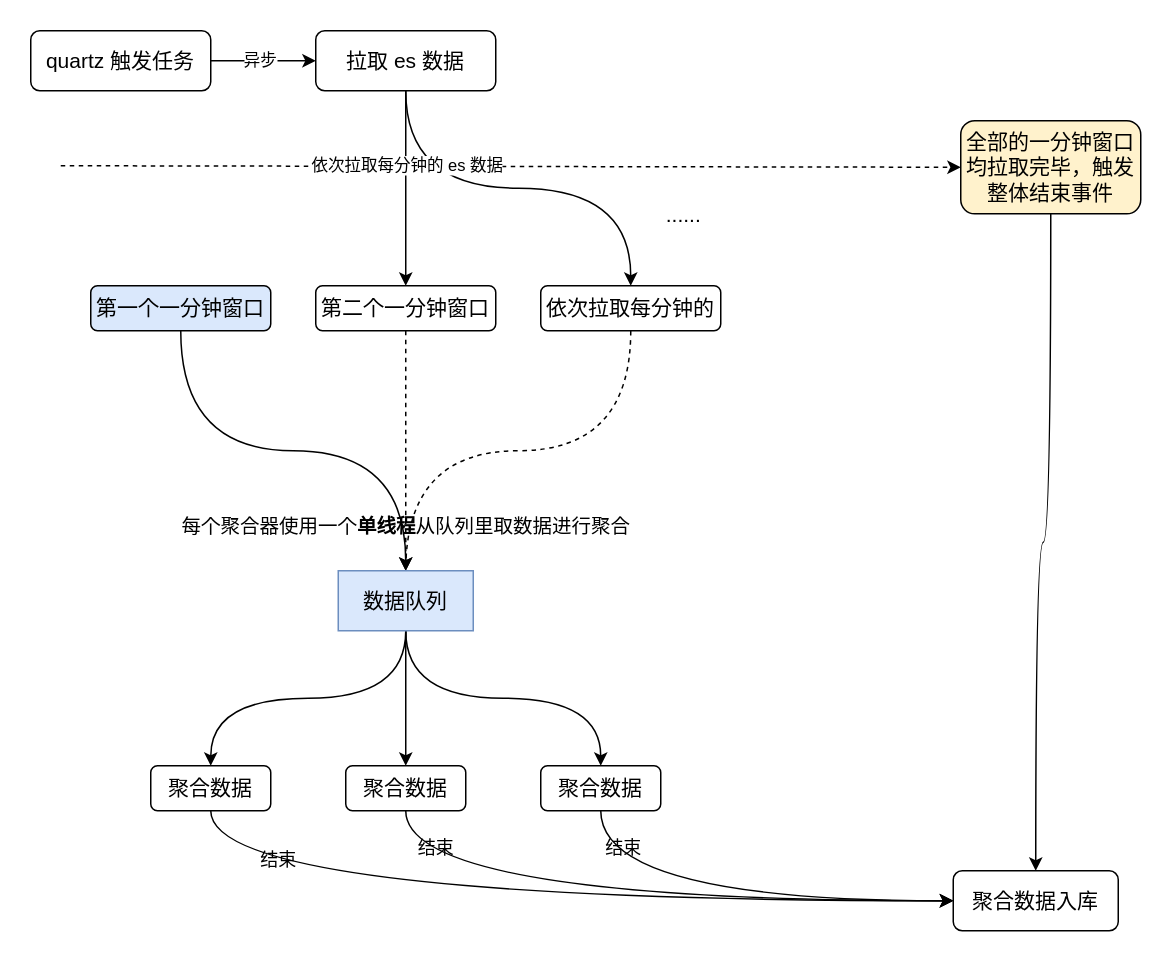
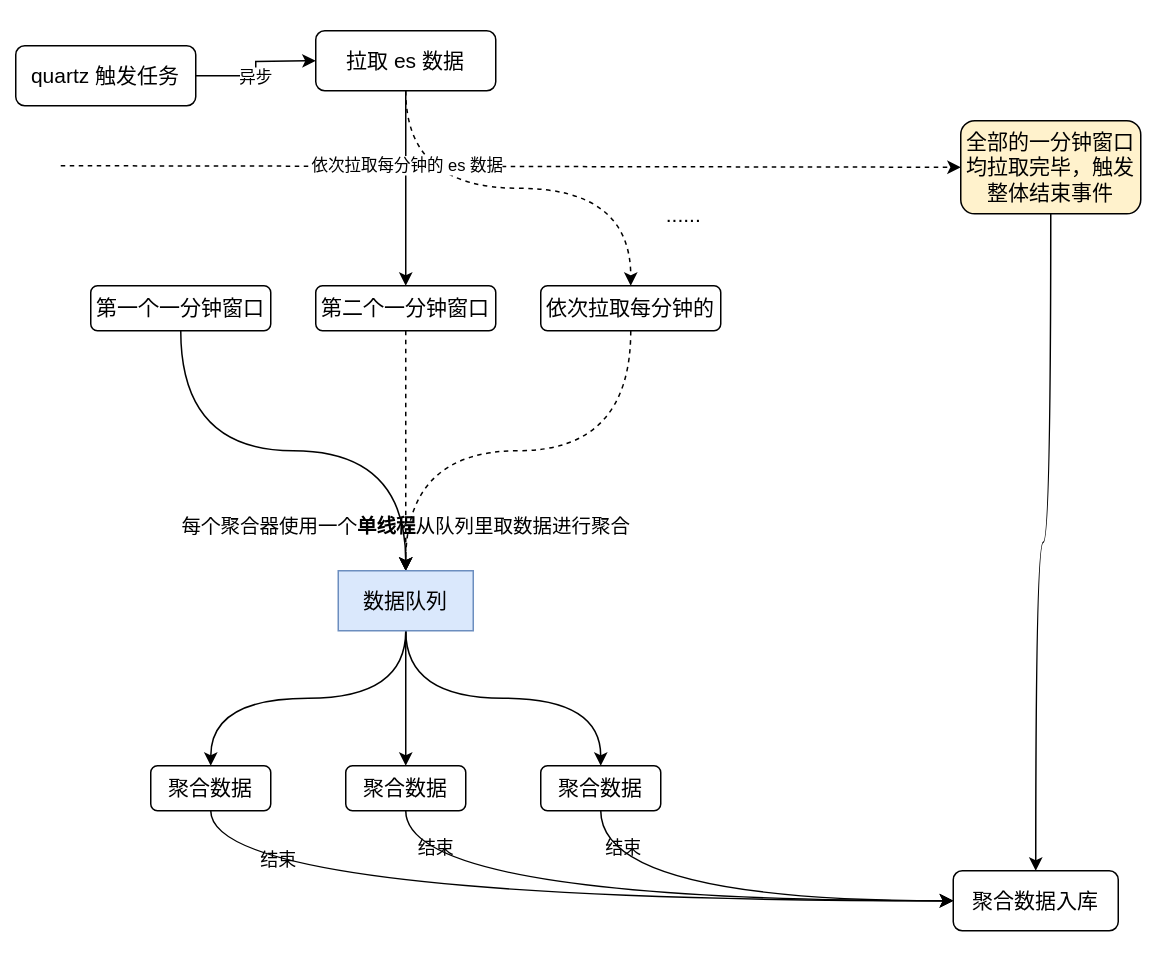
node "quartz 触发任务": moved (121, 61) -> (106, 76)
edge "拉取 es 数据" -> "依次拉取每分钟的": style solid -> dashed
node "第一个一分钟窗口": fillcolor #dae8fc -> #ffffff
edge "依次拉取每分钟的" -- "数据队列": arrowhead none -> classic
